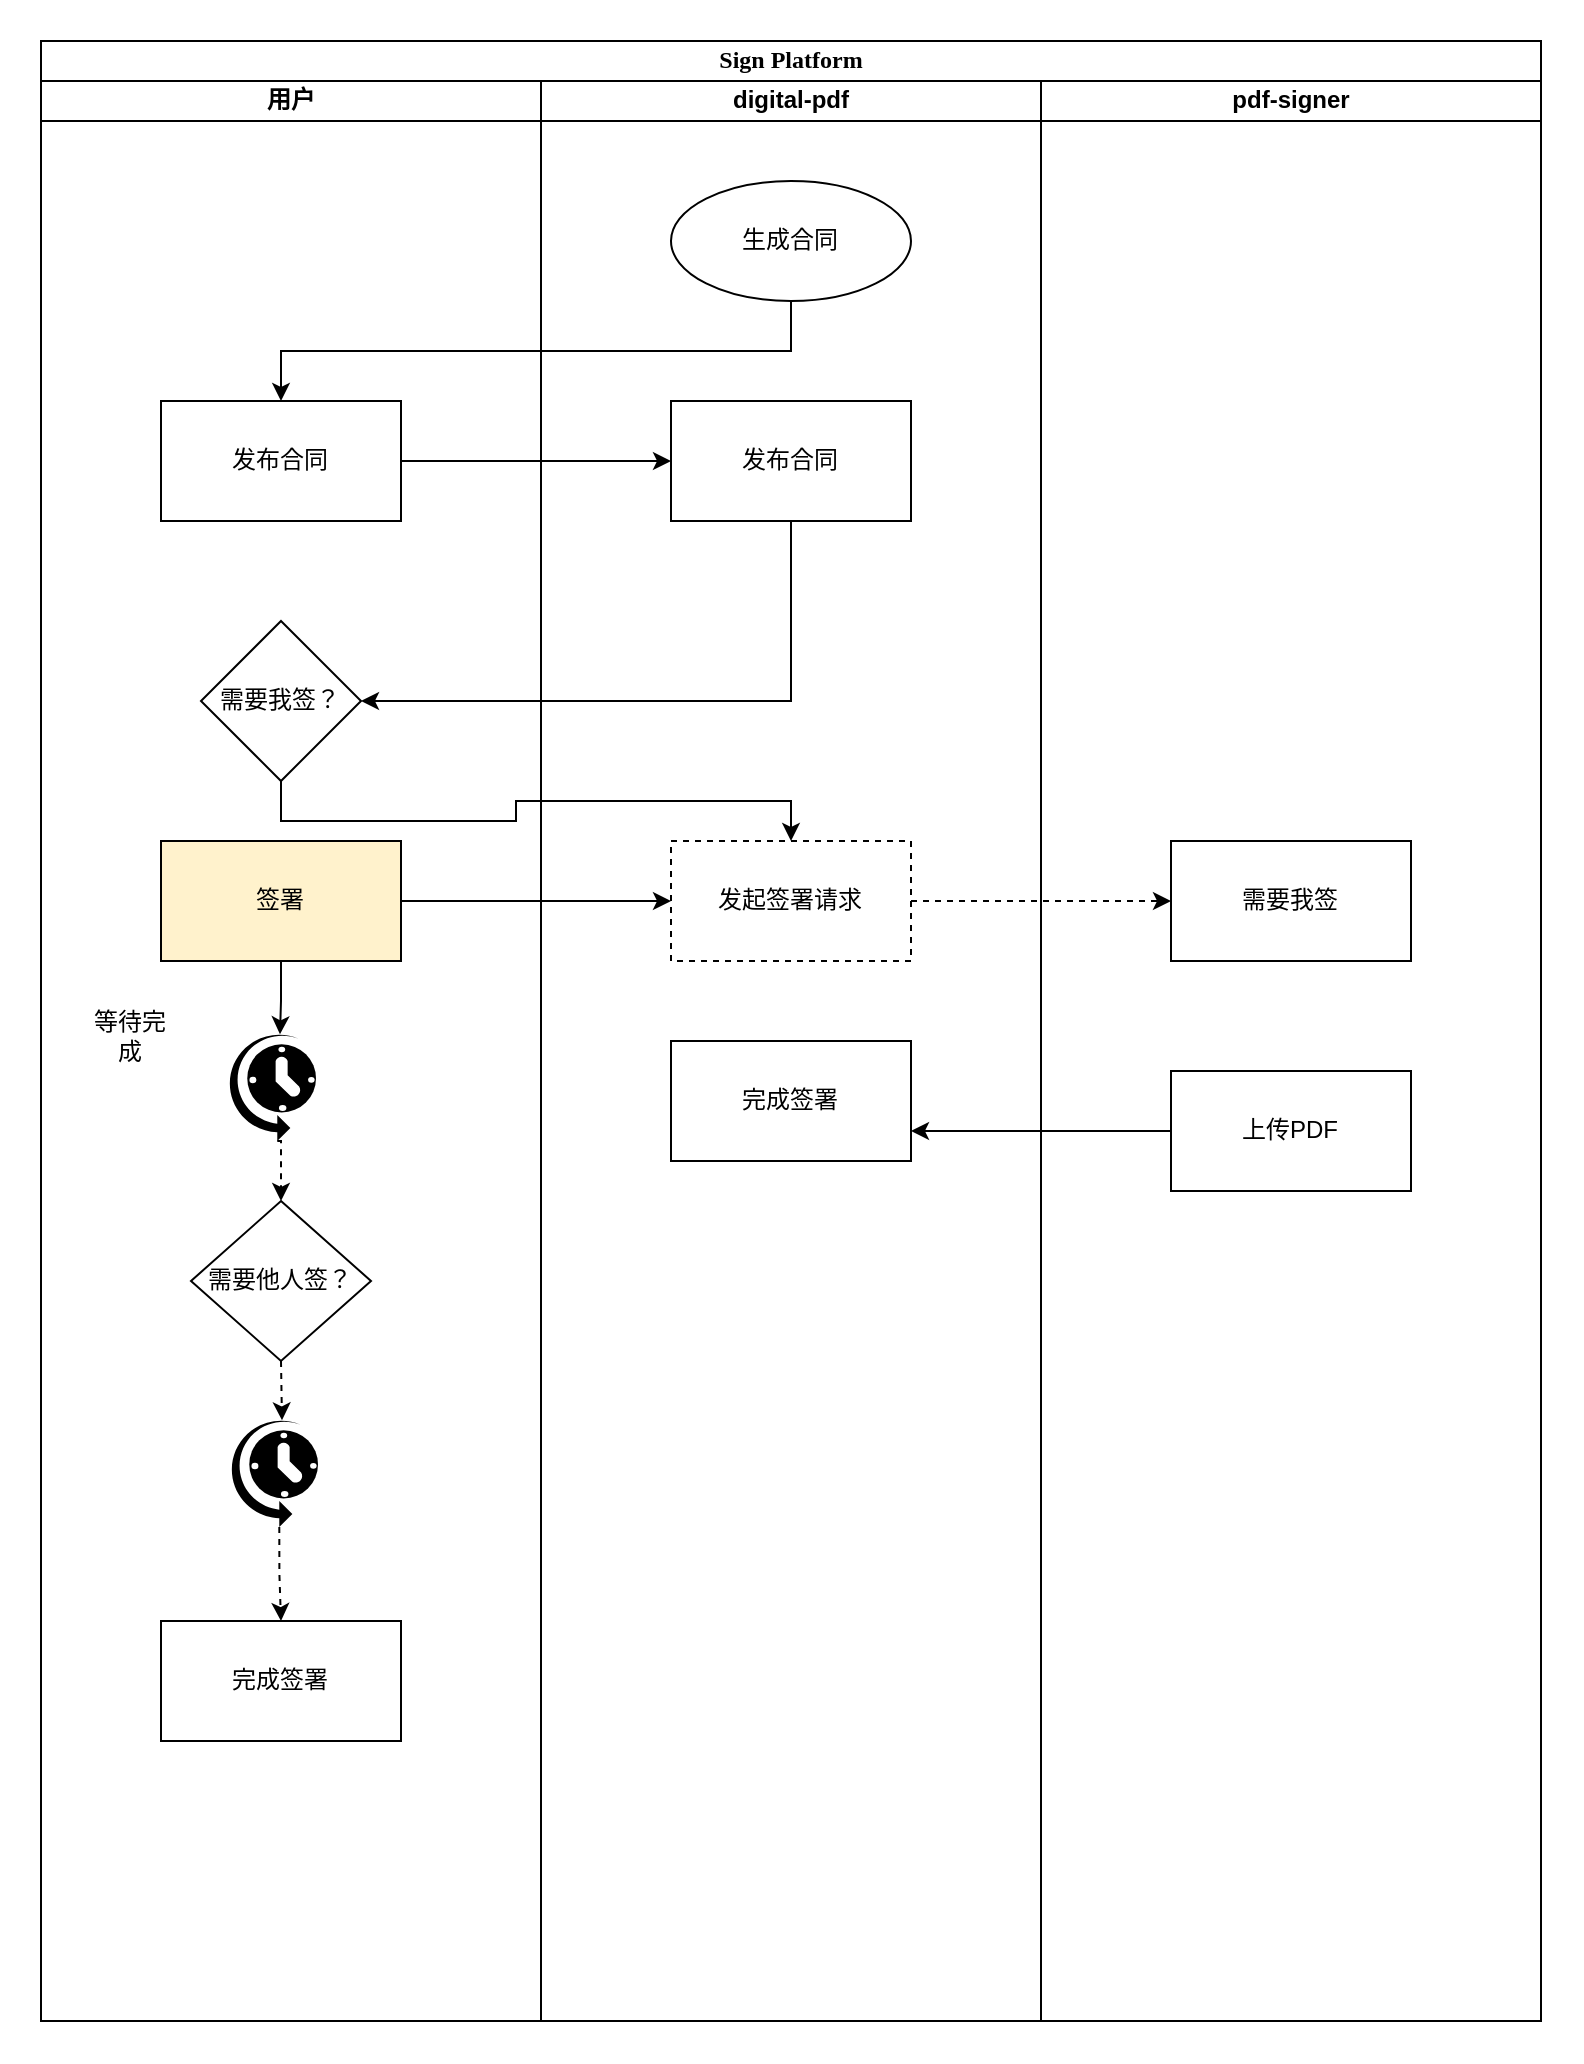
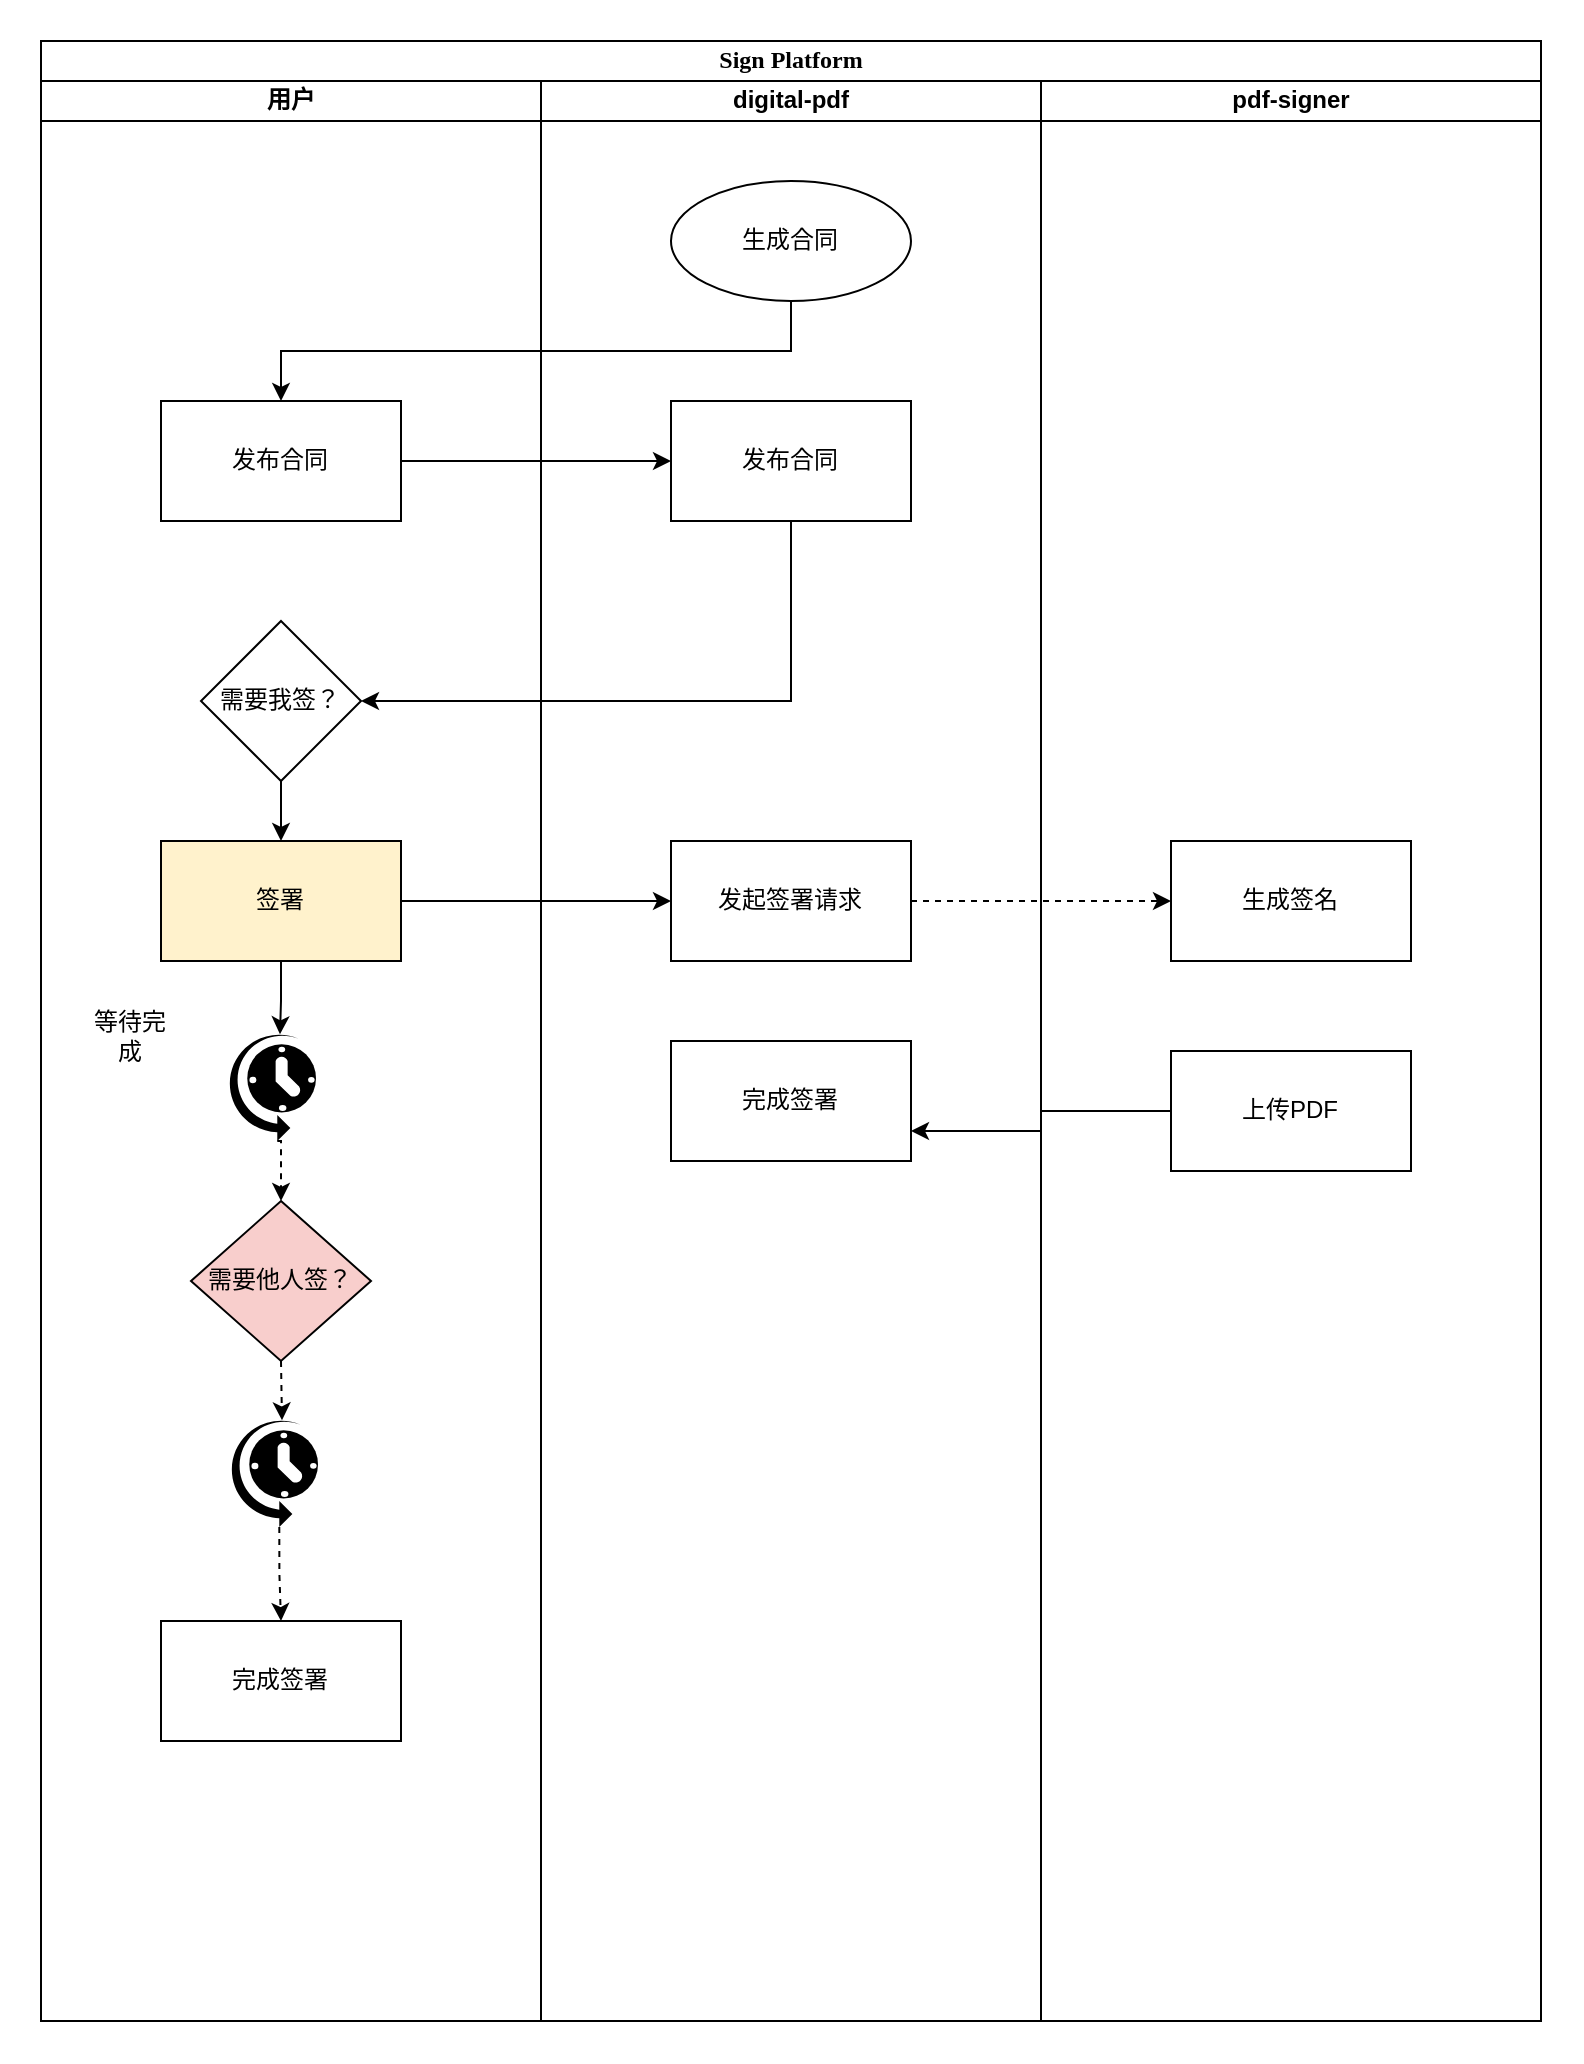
edge "需要我签？" -> "发起签署请求": now "需要我签？" -> "签署"
node "发起签署请求": style dashed -> solid
node "需要我签": label "需要我签" -> "生成签名"
node "上传PDF": moved (1291, 1131) -> (1291, 1111)
node "需要他人签？": fillcolor #ffffff -> #f8cecc
